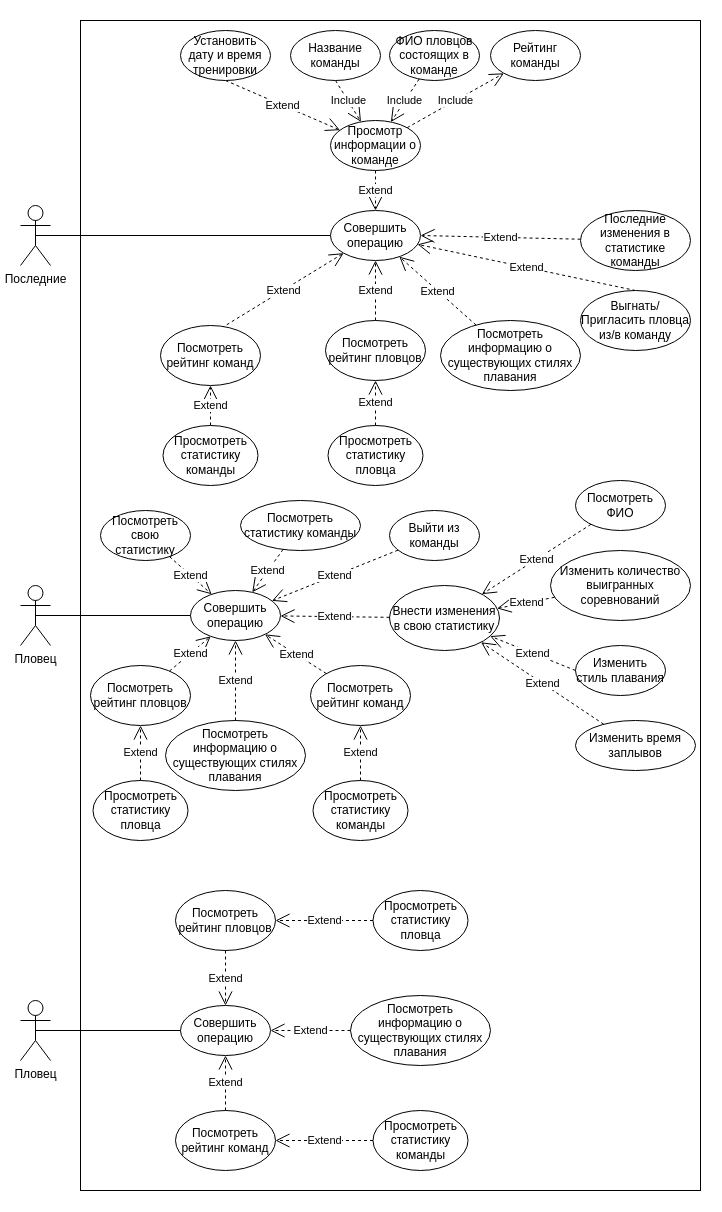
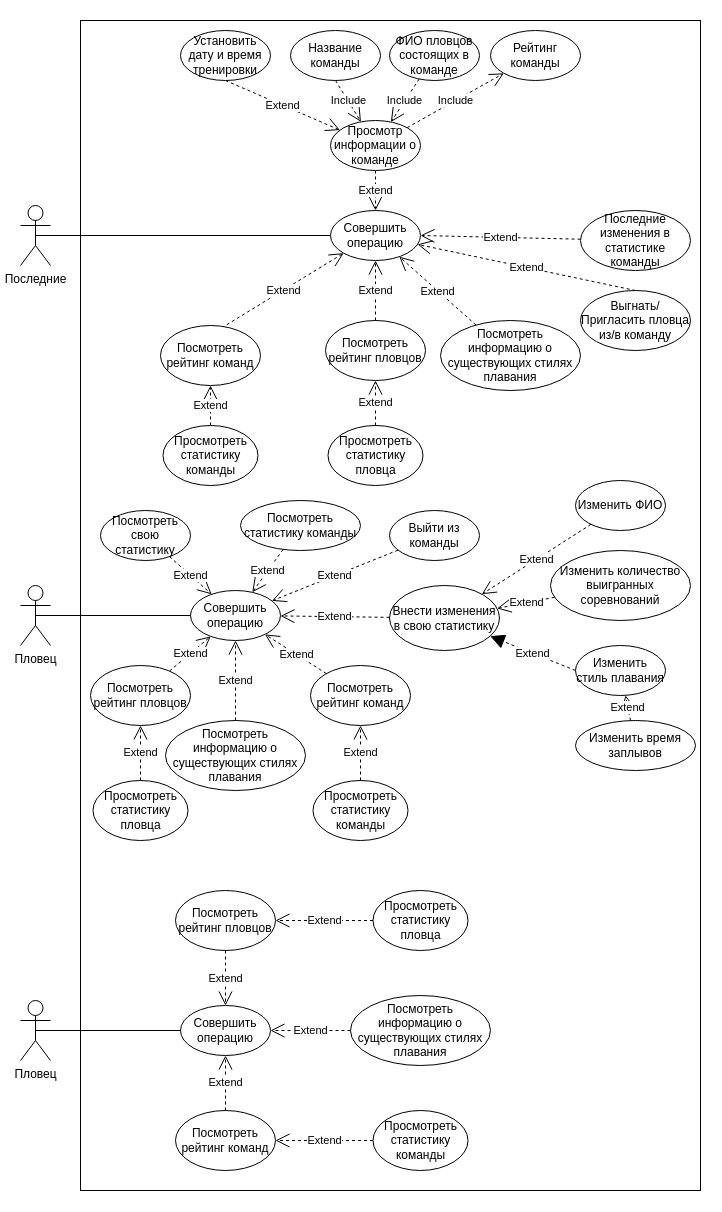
node "Посмотреть ФИО": label "Посмотреть ФИО" -> "Изменить ФИО"
edge "Изменить стиль плавания" -> "Внести изменения в свою статистику": arrowhead open -> block
edge "Изменить время заплывов" -> "Внести изменения в свою статистику": now "Изменить время заплывов" -> "Изменить стиль плавания"
